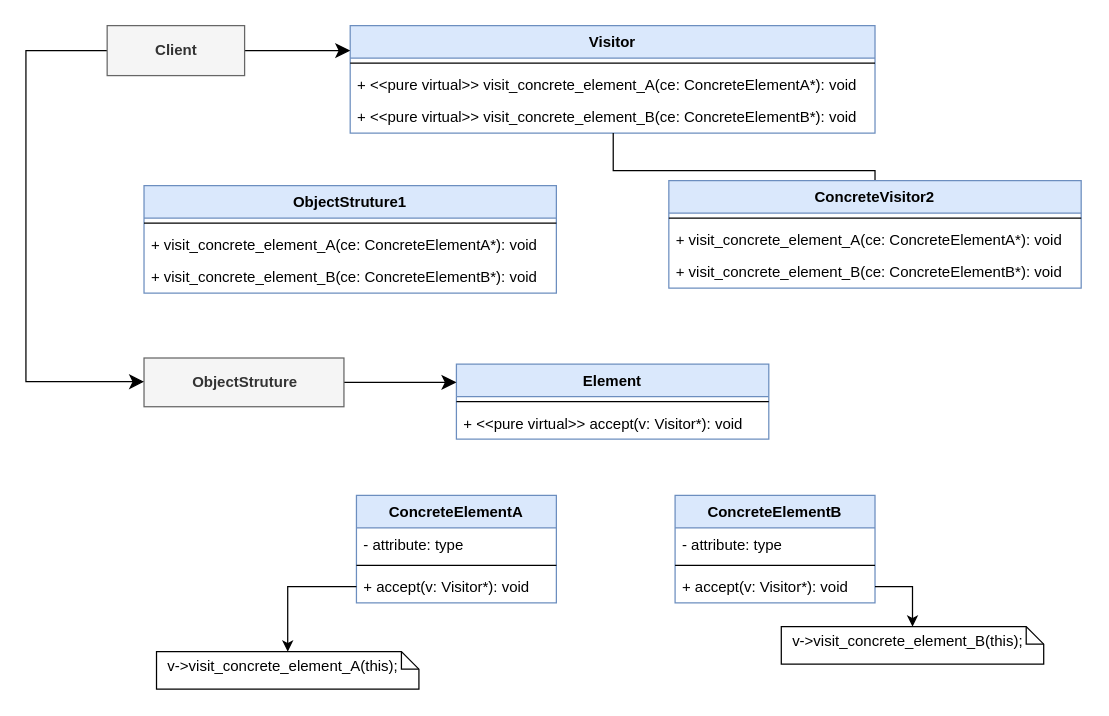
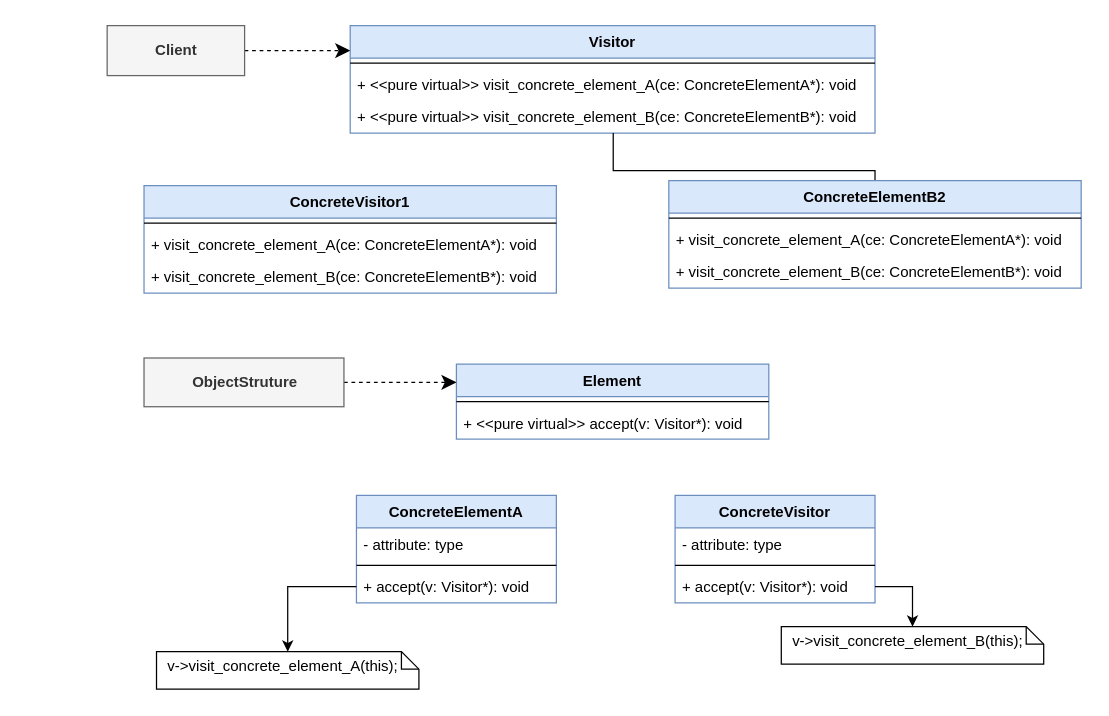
edge "Client" -> "Visitor": style solid -> dashed
node "ConcreteVisitor2": label "ConcreteVisitor2" -> "ConcreteElementB2"
node "ObjectStruture1": label "ObjectStruture1" -> "ConcreteVisitor1"
edge "Client" -> "ObjectStruture": removed
edge "ObjectStruture" -> "Element": style solid -> dashed
node "ConcreteElementB": label "ConcreteElementB" -> "ConcreteVisitor"
